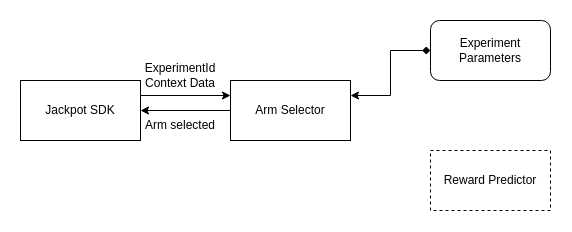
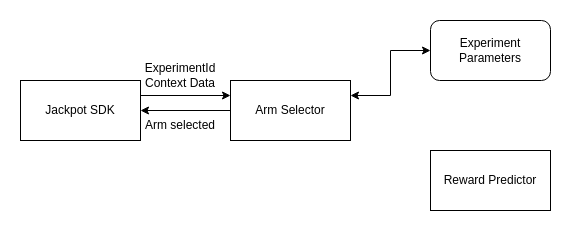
edge "Experiment Parameters" -- "Arm Selector": arrowhead diamond -> classic
node "Reward Predictor": style dashed -> solid
